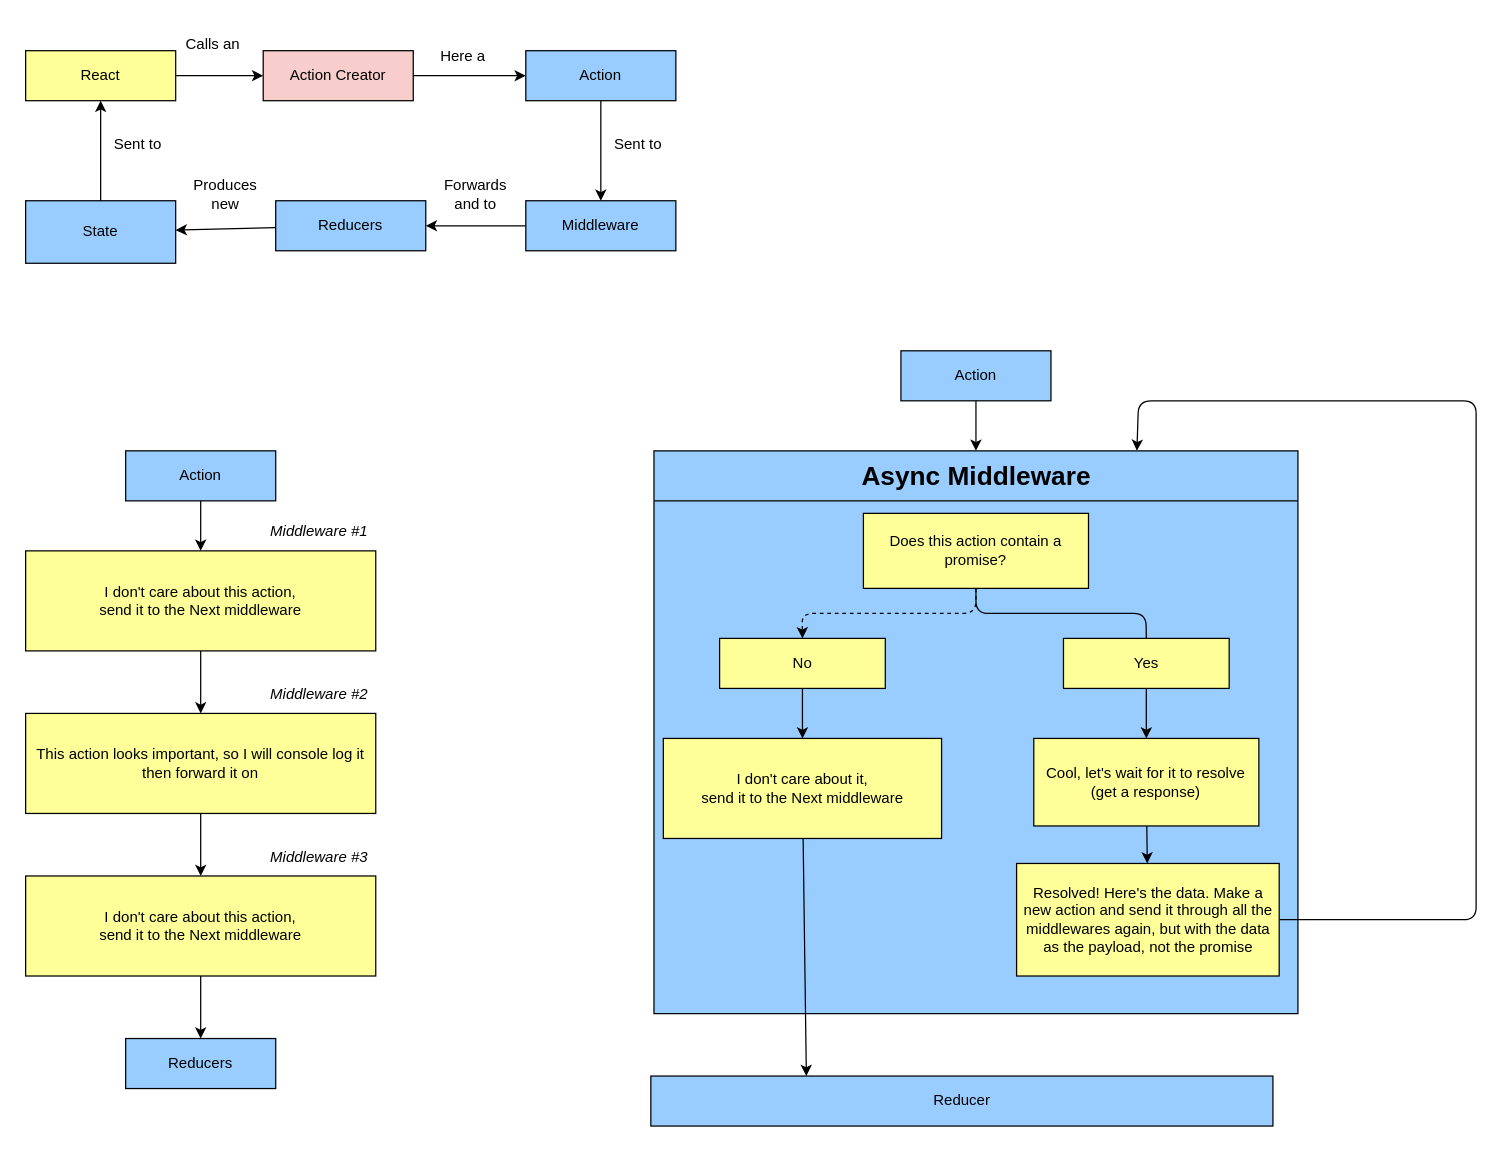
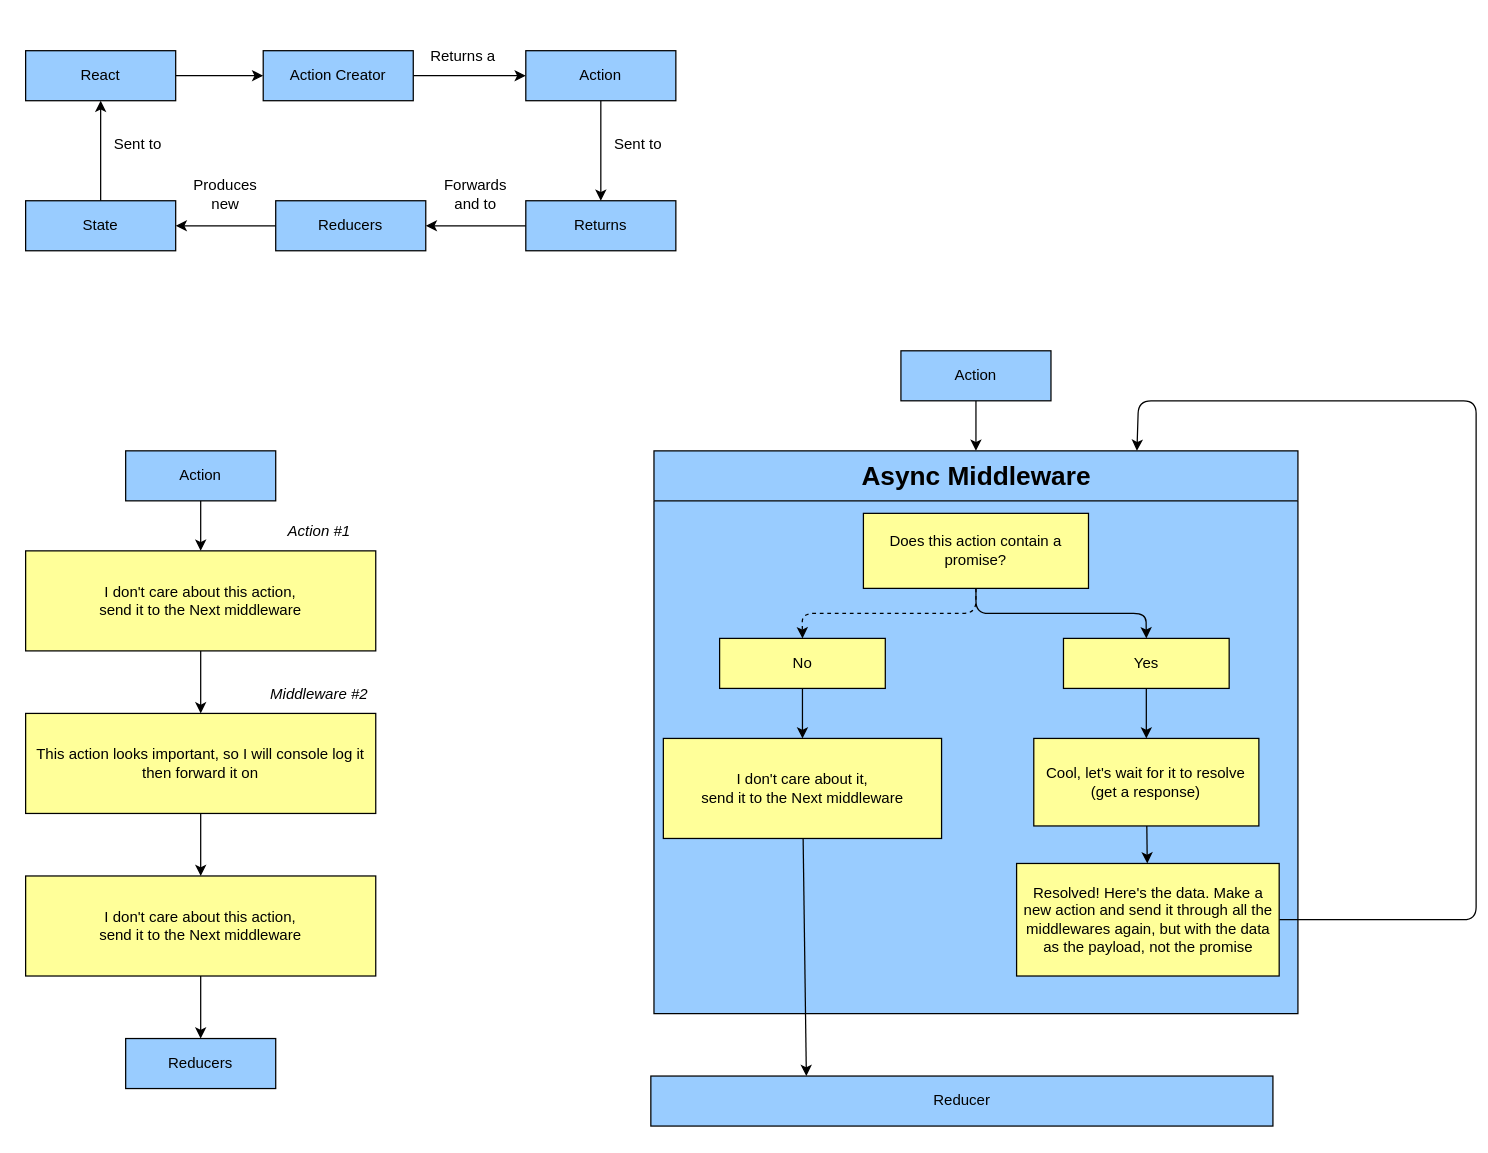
node "Calls an": removed
node "Here a": label "Here a" -> "Returns a"
node "React": fillcolor #ffff99 -> #99ccff
node "Action Creator": fillcolor #f8cecc -> #99ccff
node "Middleware": label "Middleware" -> "Returns"
node "State": size 150x63 -> 150x50
node "Middleware #1": label "Middleware #1" -> "Action #1"
edge "Does this action contain a promise?" -- "Yes": arrowhead none -> classic
node "Middleware #3": removed
